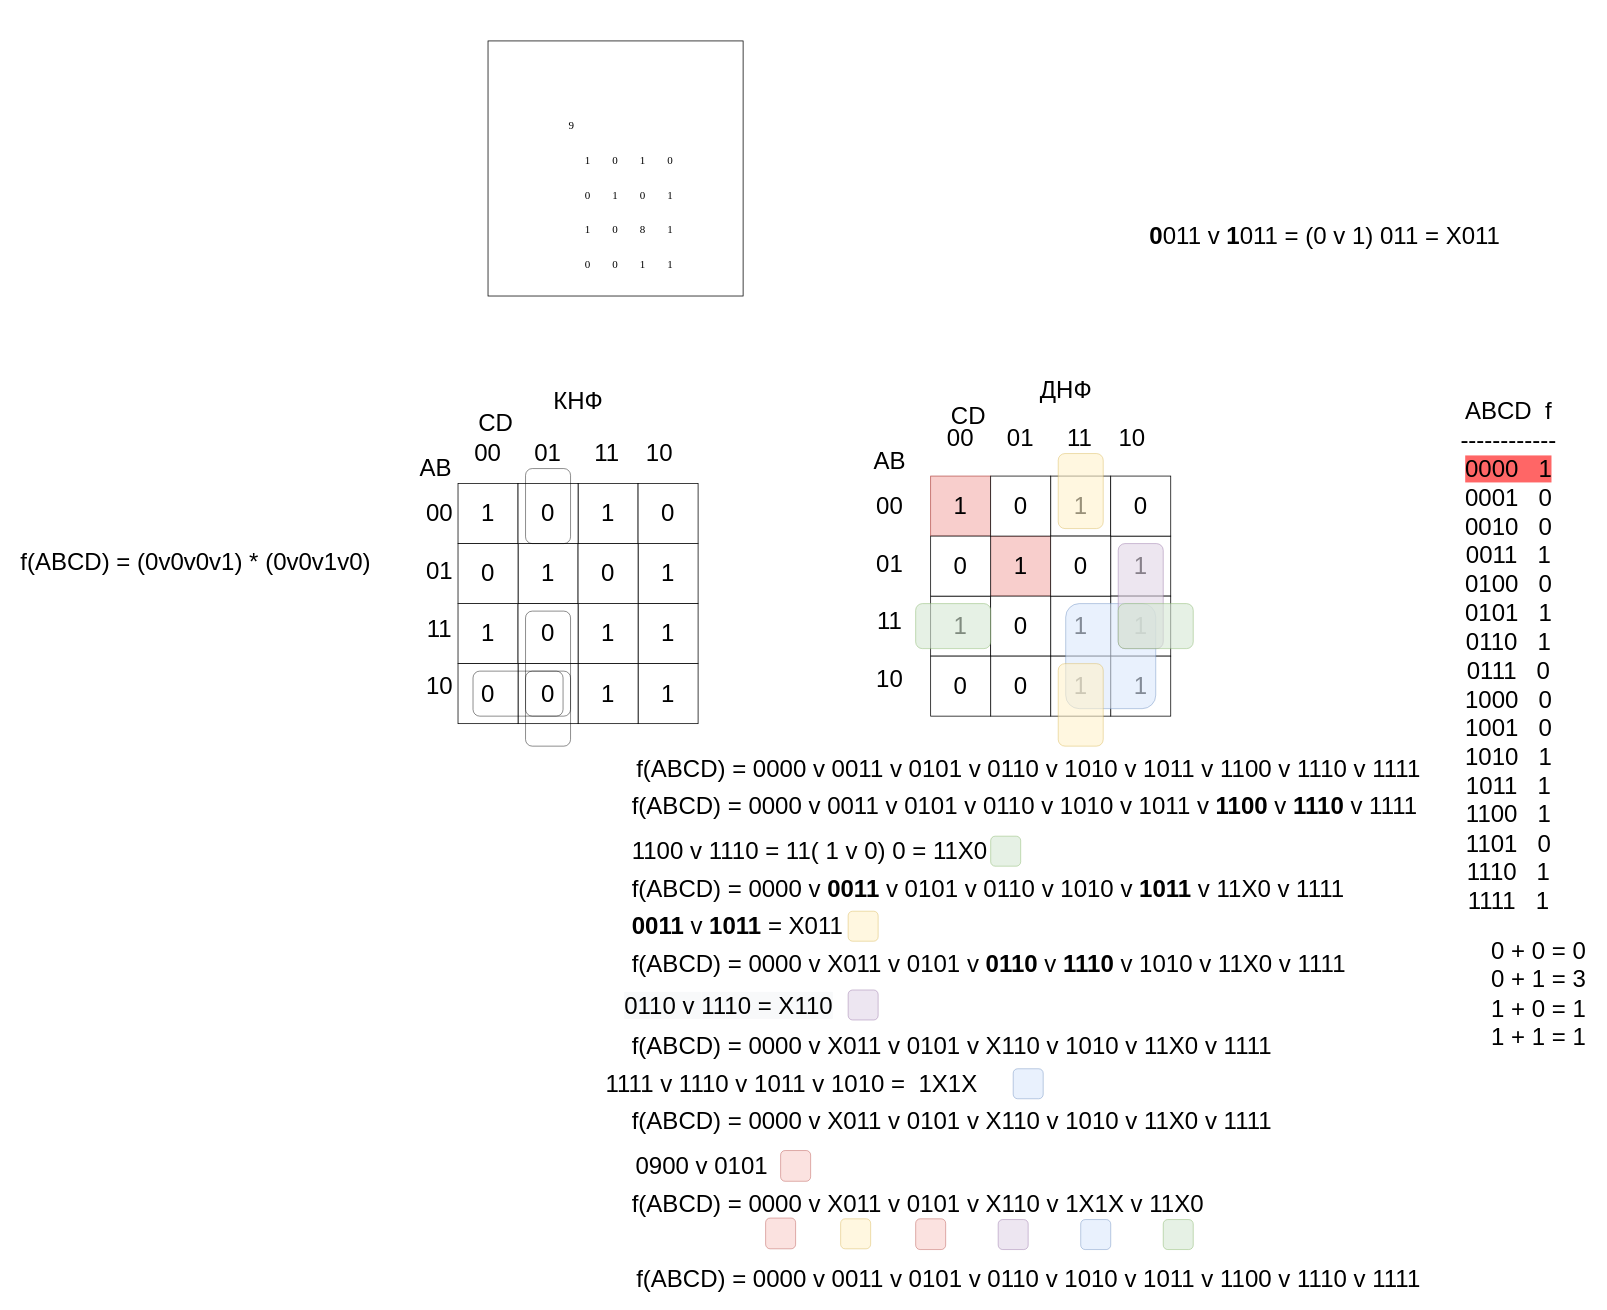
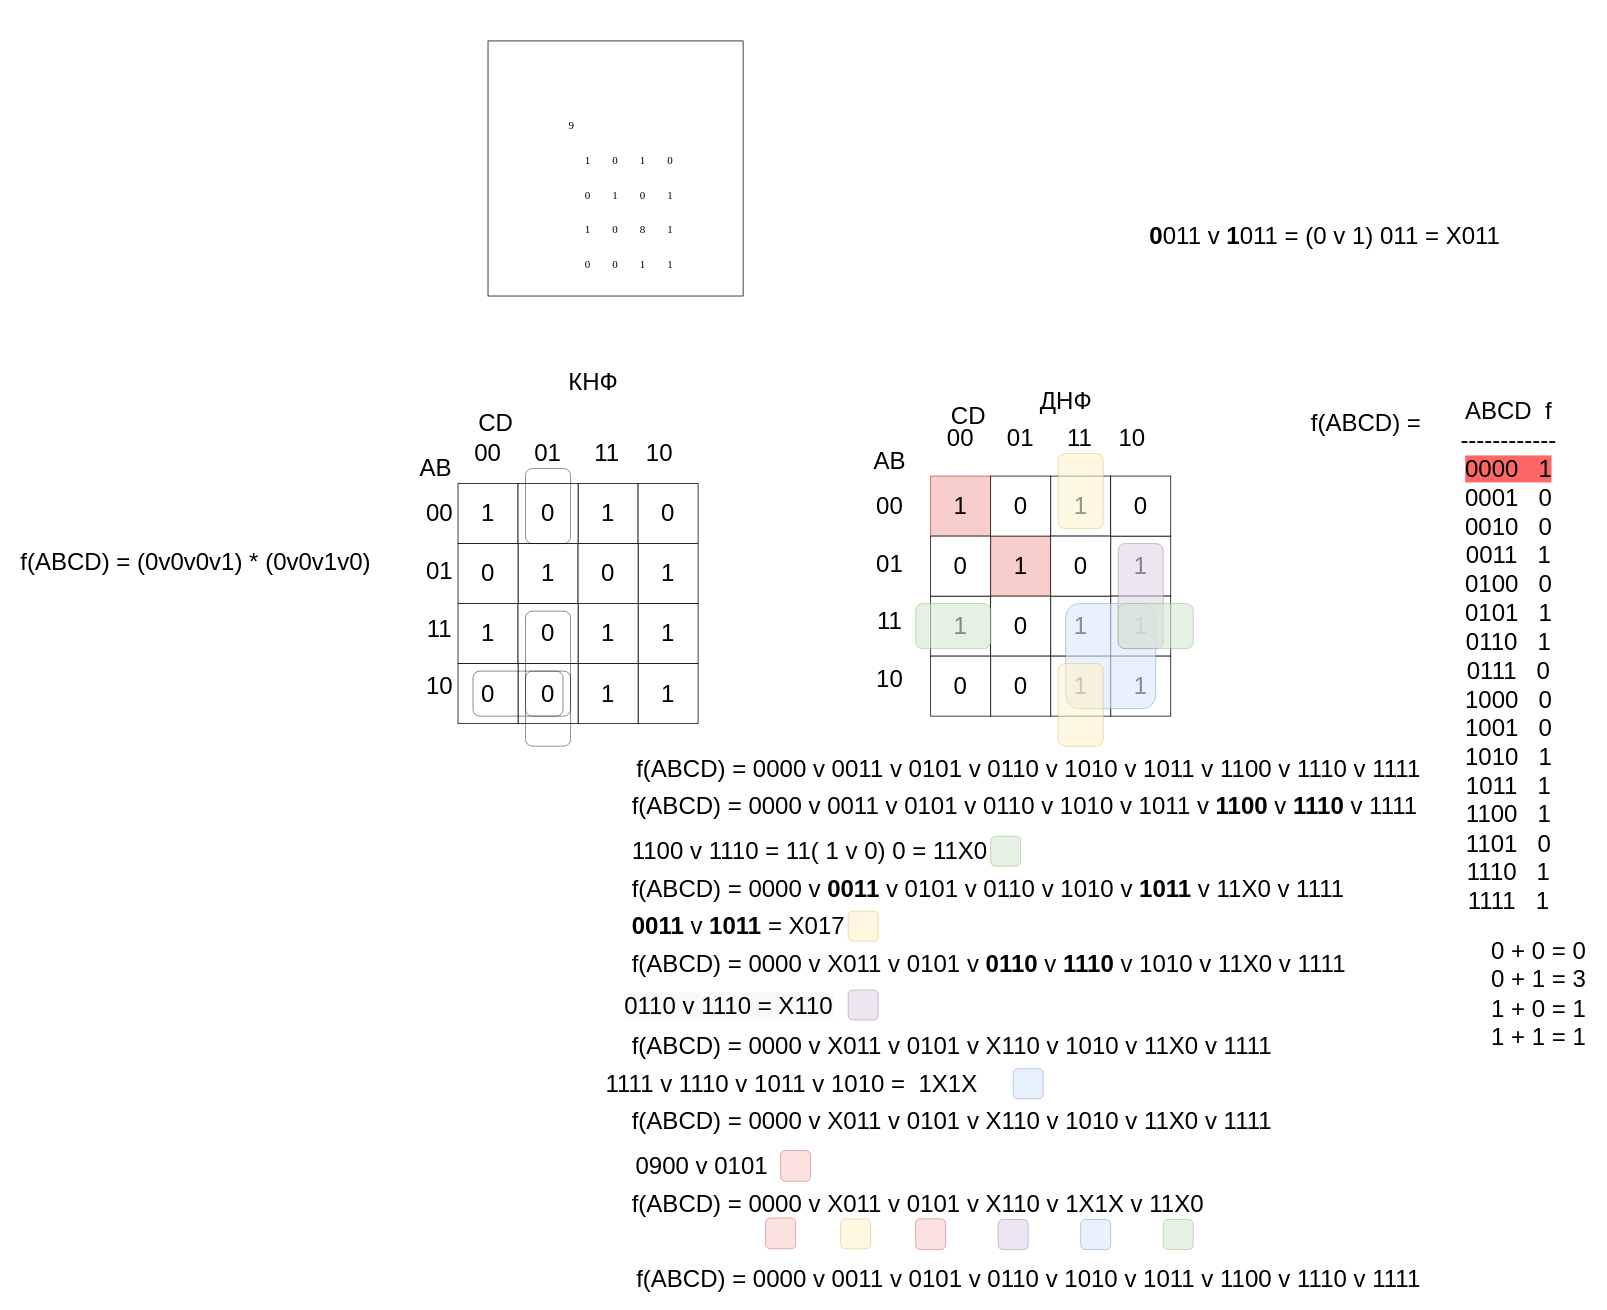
node "ДНФ": moved (1065, 390) -> (1065, 401)
node "КНФ": moved (578, 401) -> (593, 382)
node "f(ABCD) =": added
node "0011 v 1011 = X011": label "0011 v 1011 = X011" -> "0011 v 1011 = X017"
